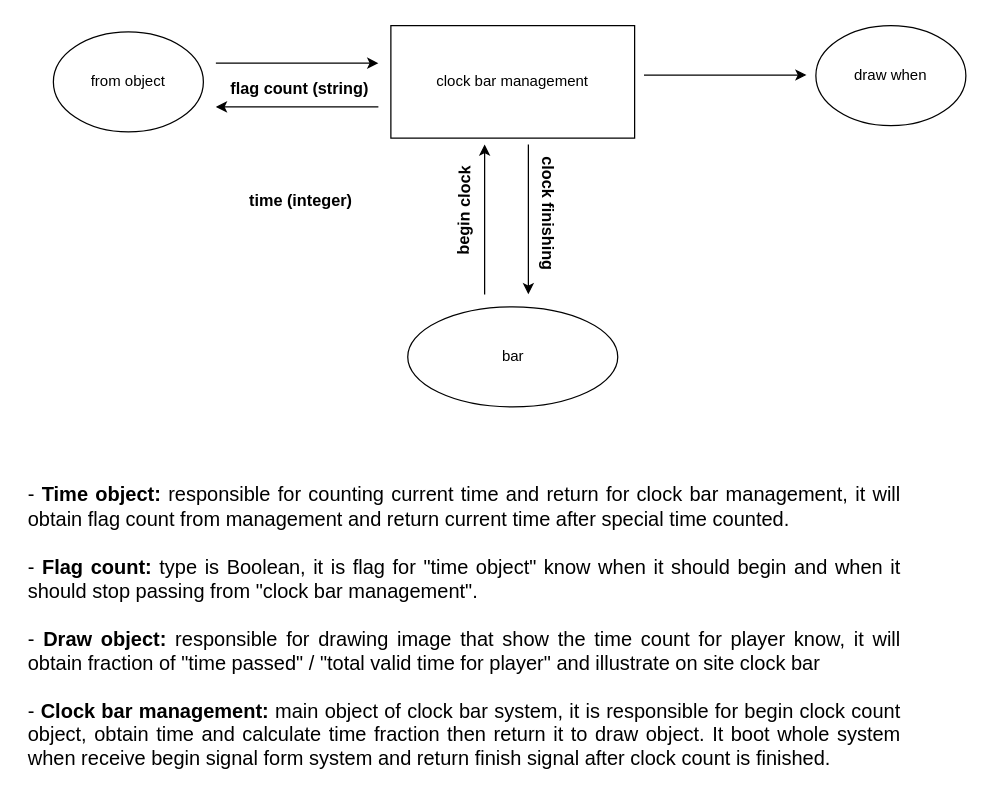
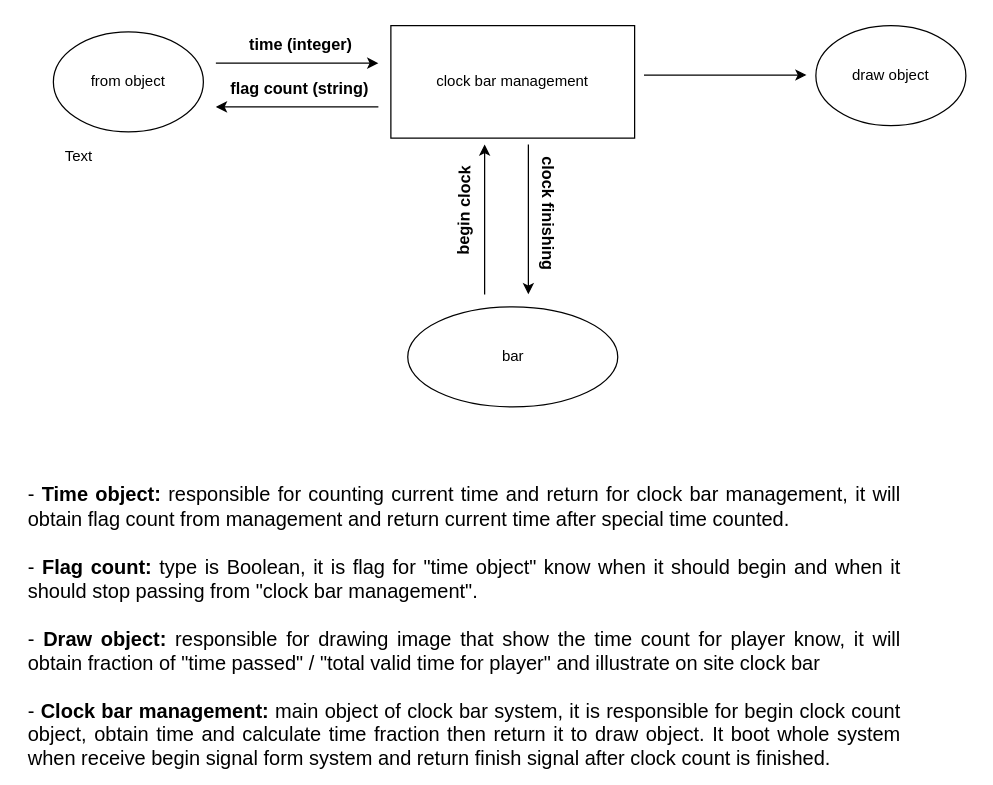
node "draw when": label "draw when" -> "draw object"
node "Text": added
node "time (integer)": moved (303, 201) -> (303, 44)
